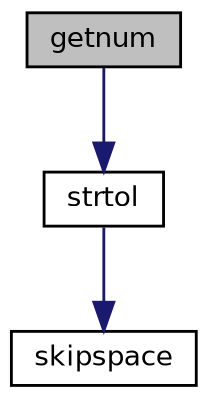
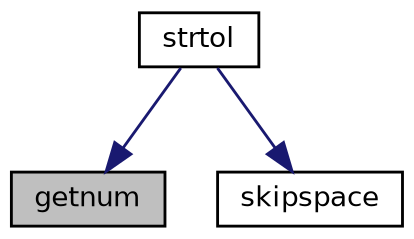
edge "getnum" -> "strtol": reversed
